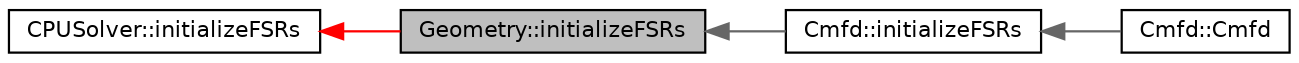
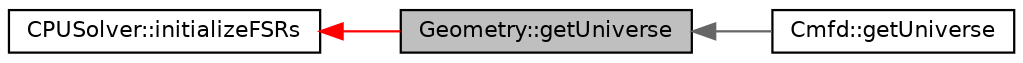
node "Geometry::initializeFSRs": label "Geometry::initializeFSRs" -> "Geometry::getUniverse"
node "Cmfd::initializeFSRs": label "Cmfd::initializeFSRs" -> "Cmfd::getUniverse"
node "Cmfd::Cmfd": removed
